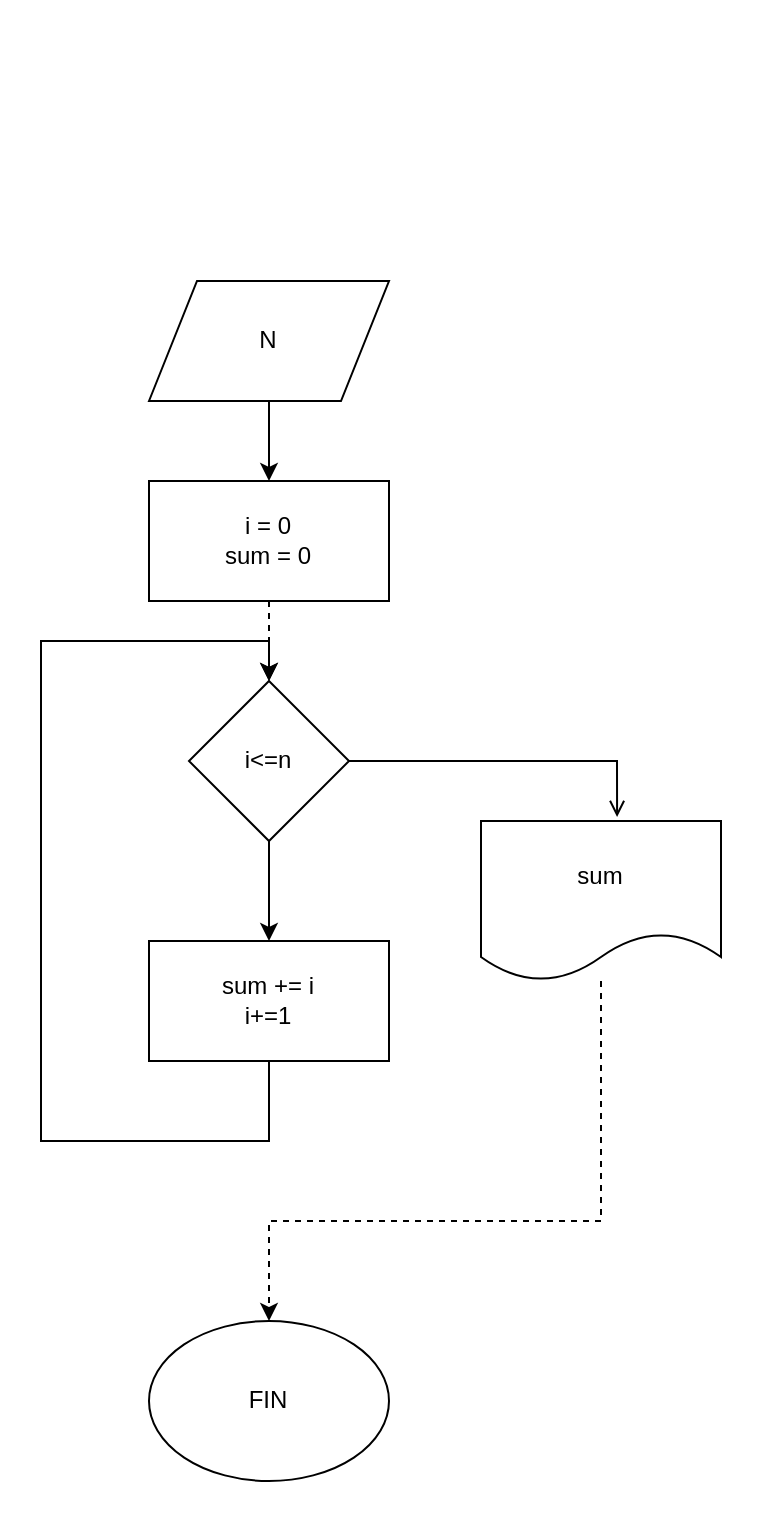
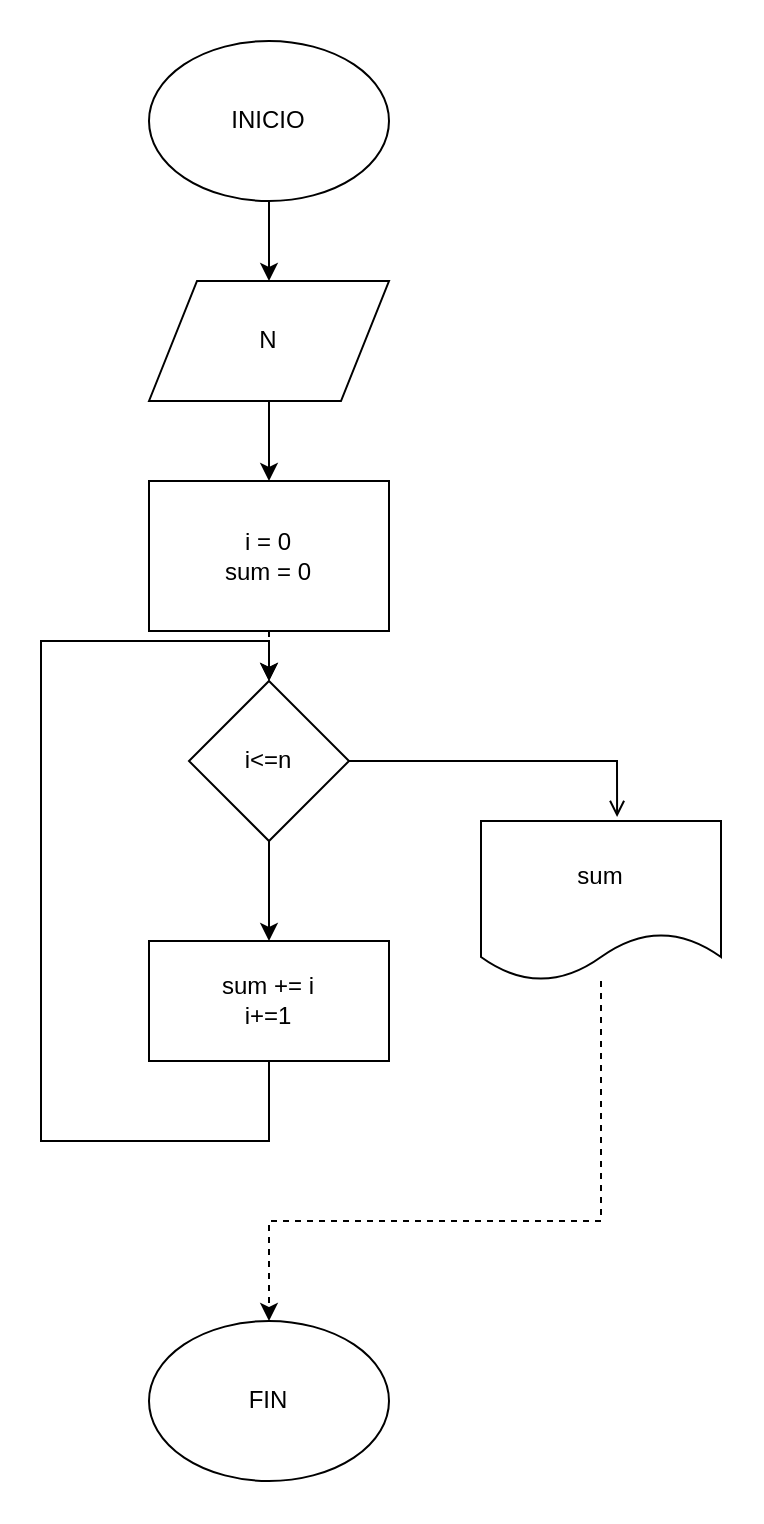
node "INICIO": added
edge "INICIO" -> "N": added
node "i = 0 sum = 0": size 240x120 -> 240x150
